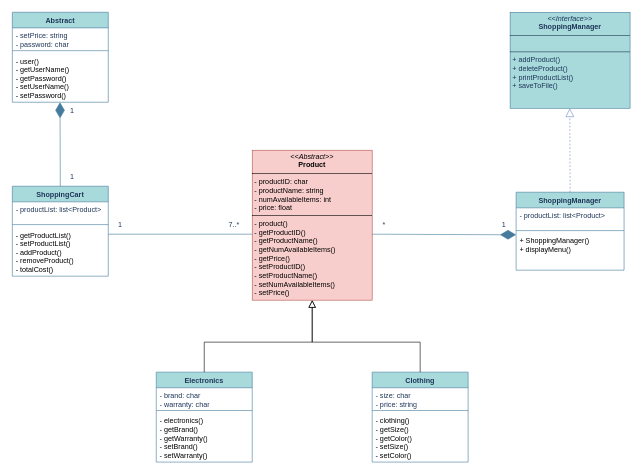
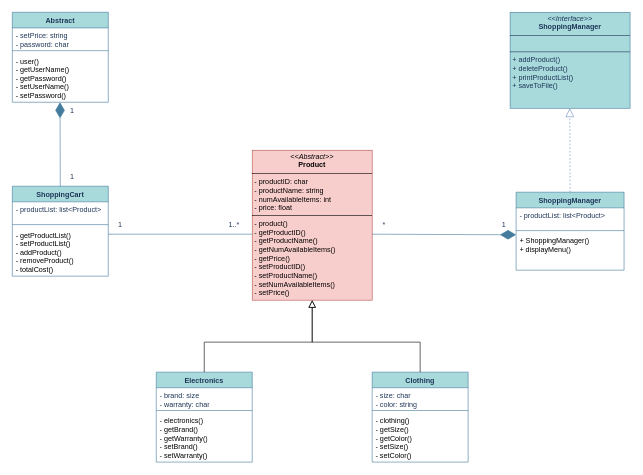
node "7..*": label "7..*" -> "1..*"
node "- brand: char - warranty: char": label "- brand: char - warranty: char" -> "- brand: size - warranty: char"
node "- size: char - price: string": label "- size: char - price: string" -> "- size: char - color: string"
